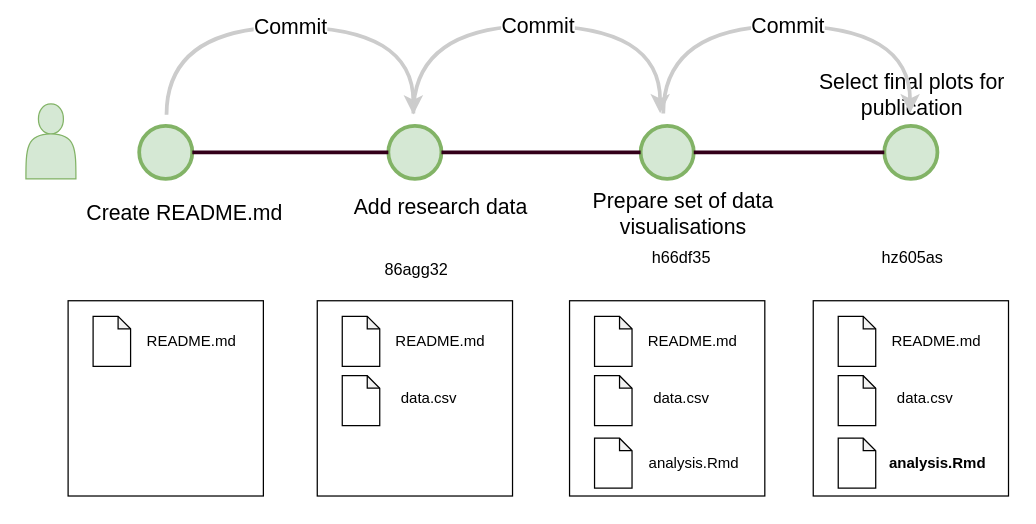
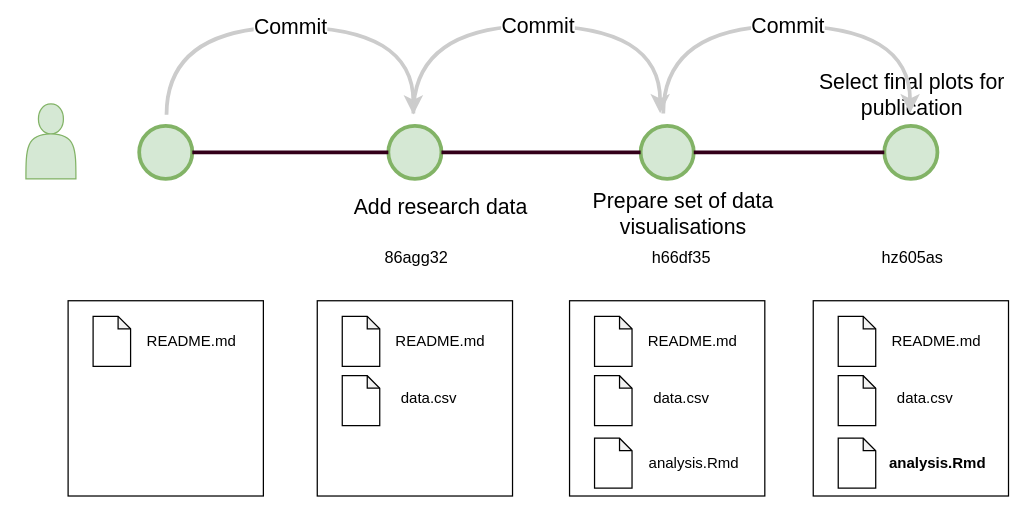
node "Create README.md": removed
node "86agg32": moved (417, 269) -> (417, 257)
